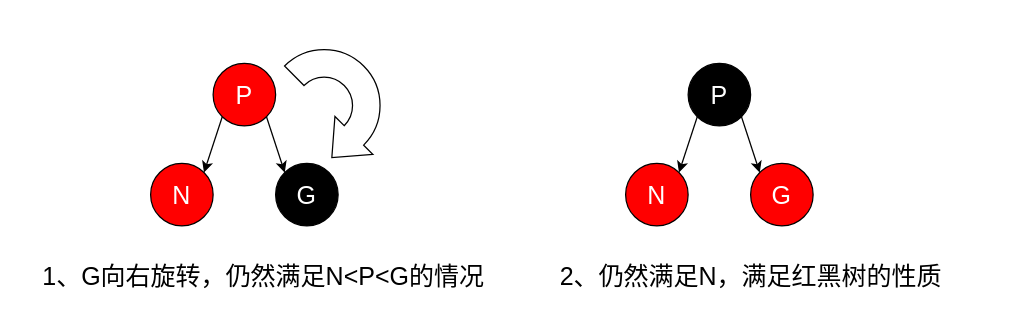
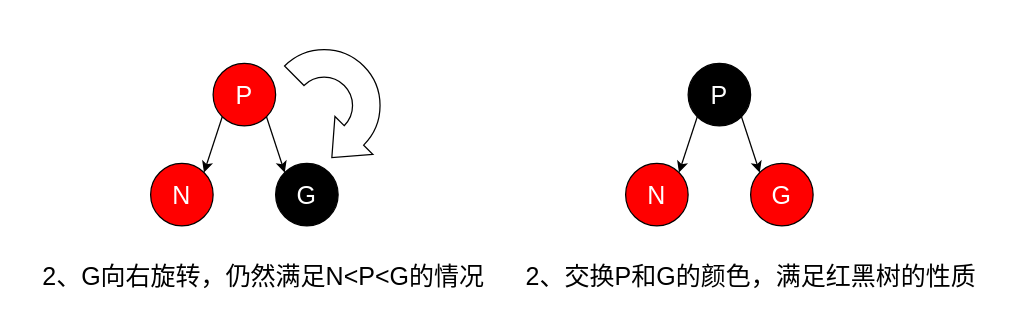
node "1、G向右旋转，仍然满足N<P<G的情况": label "1、G向右旋转，仍然满足N<P<G的情况" -> "2、G向右旋转，仍然满足N<P<G的情况"
node "2、仍然满足N，满足红黑树的性质": label "2、仍然满足N，满足红黑树的性质" -> "2、交换P和G的颜色，满足红黑树的性质"
